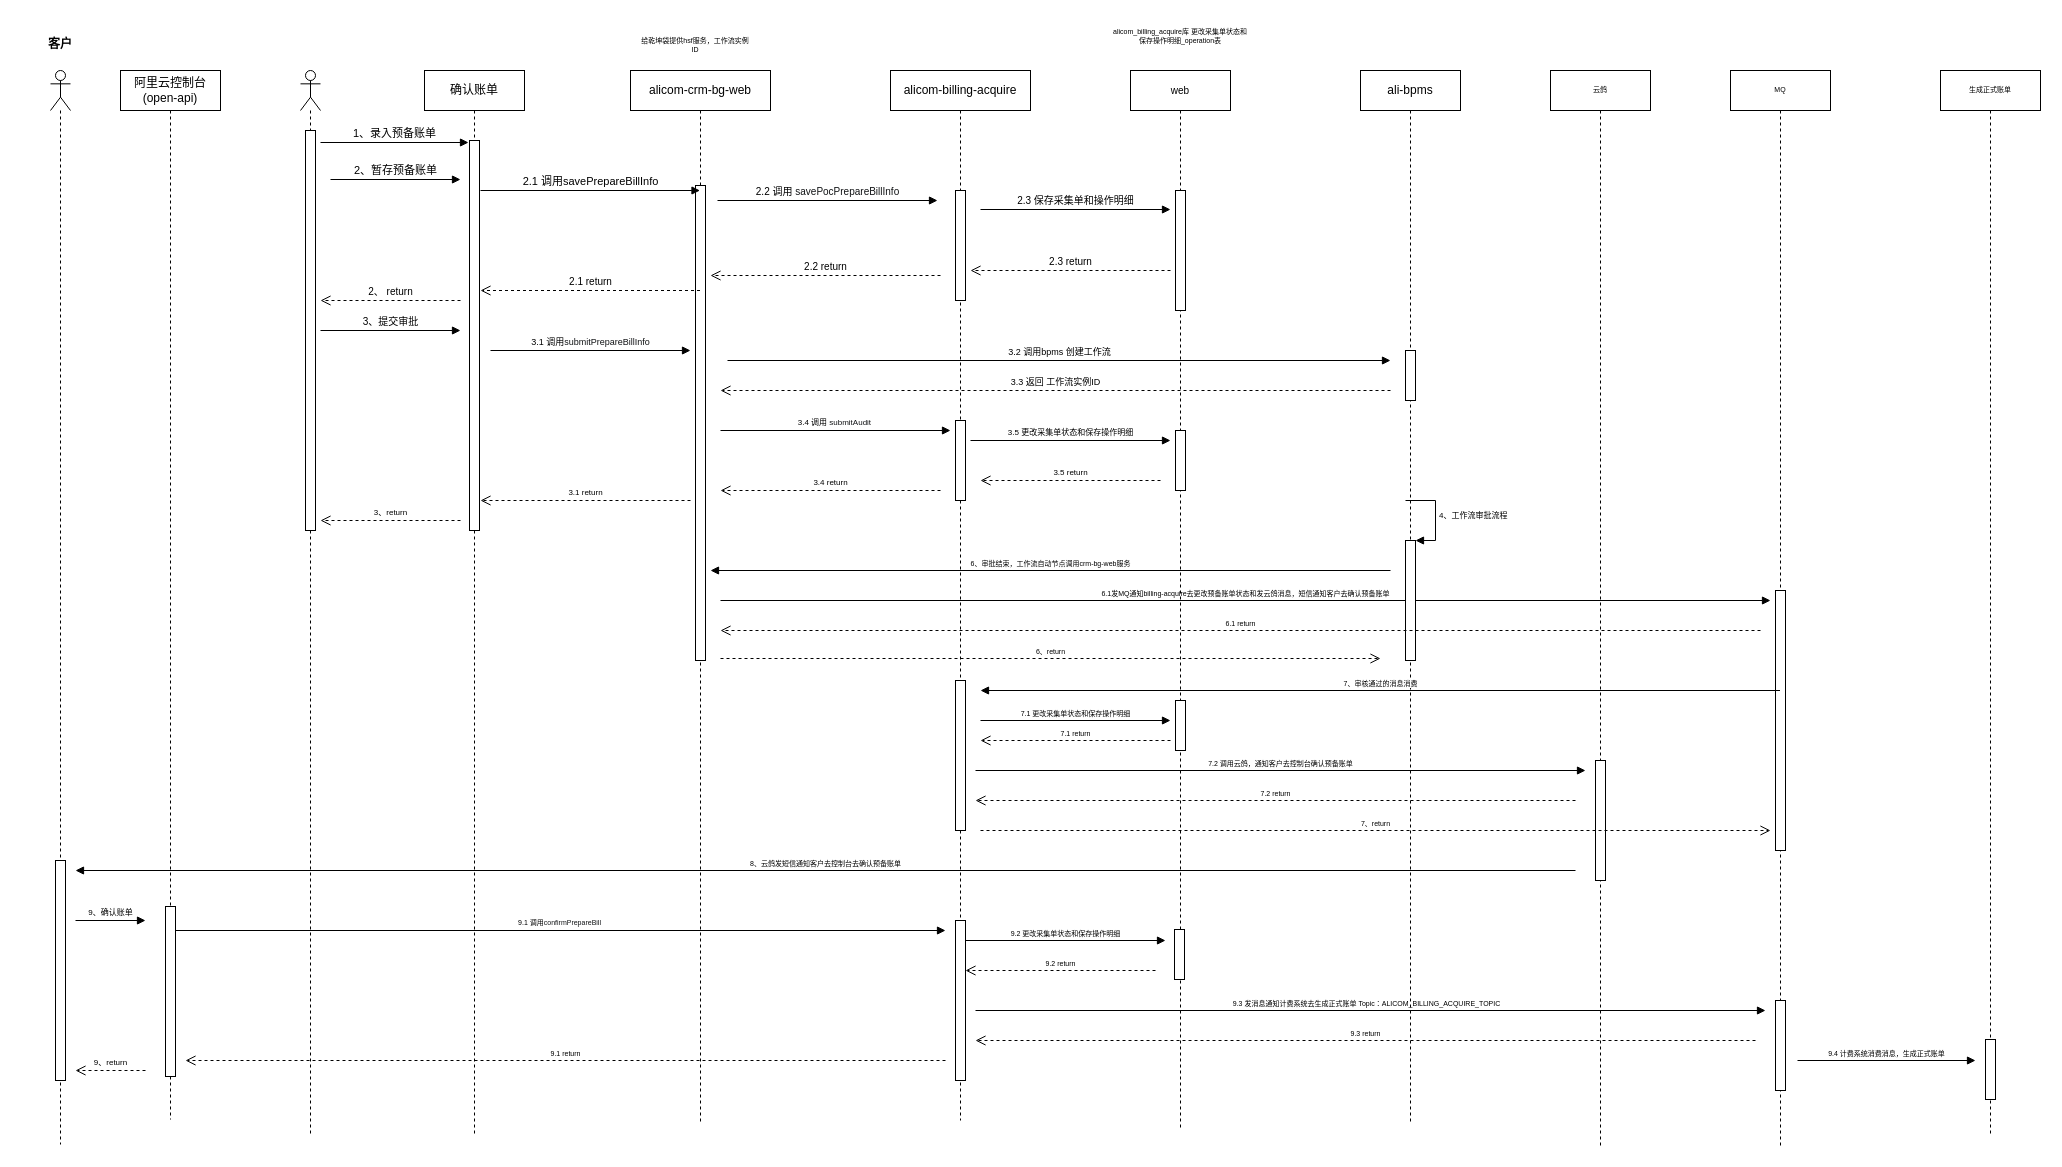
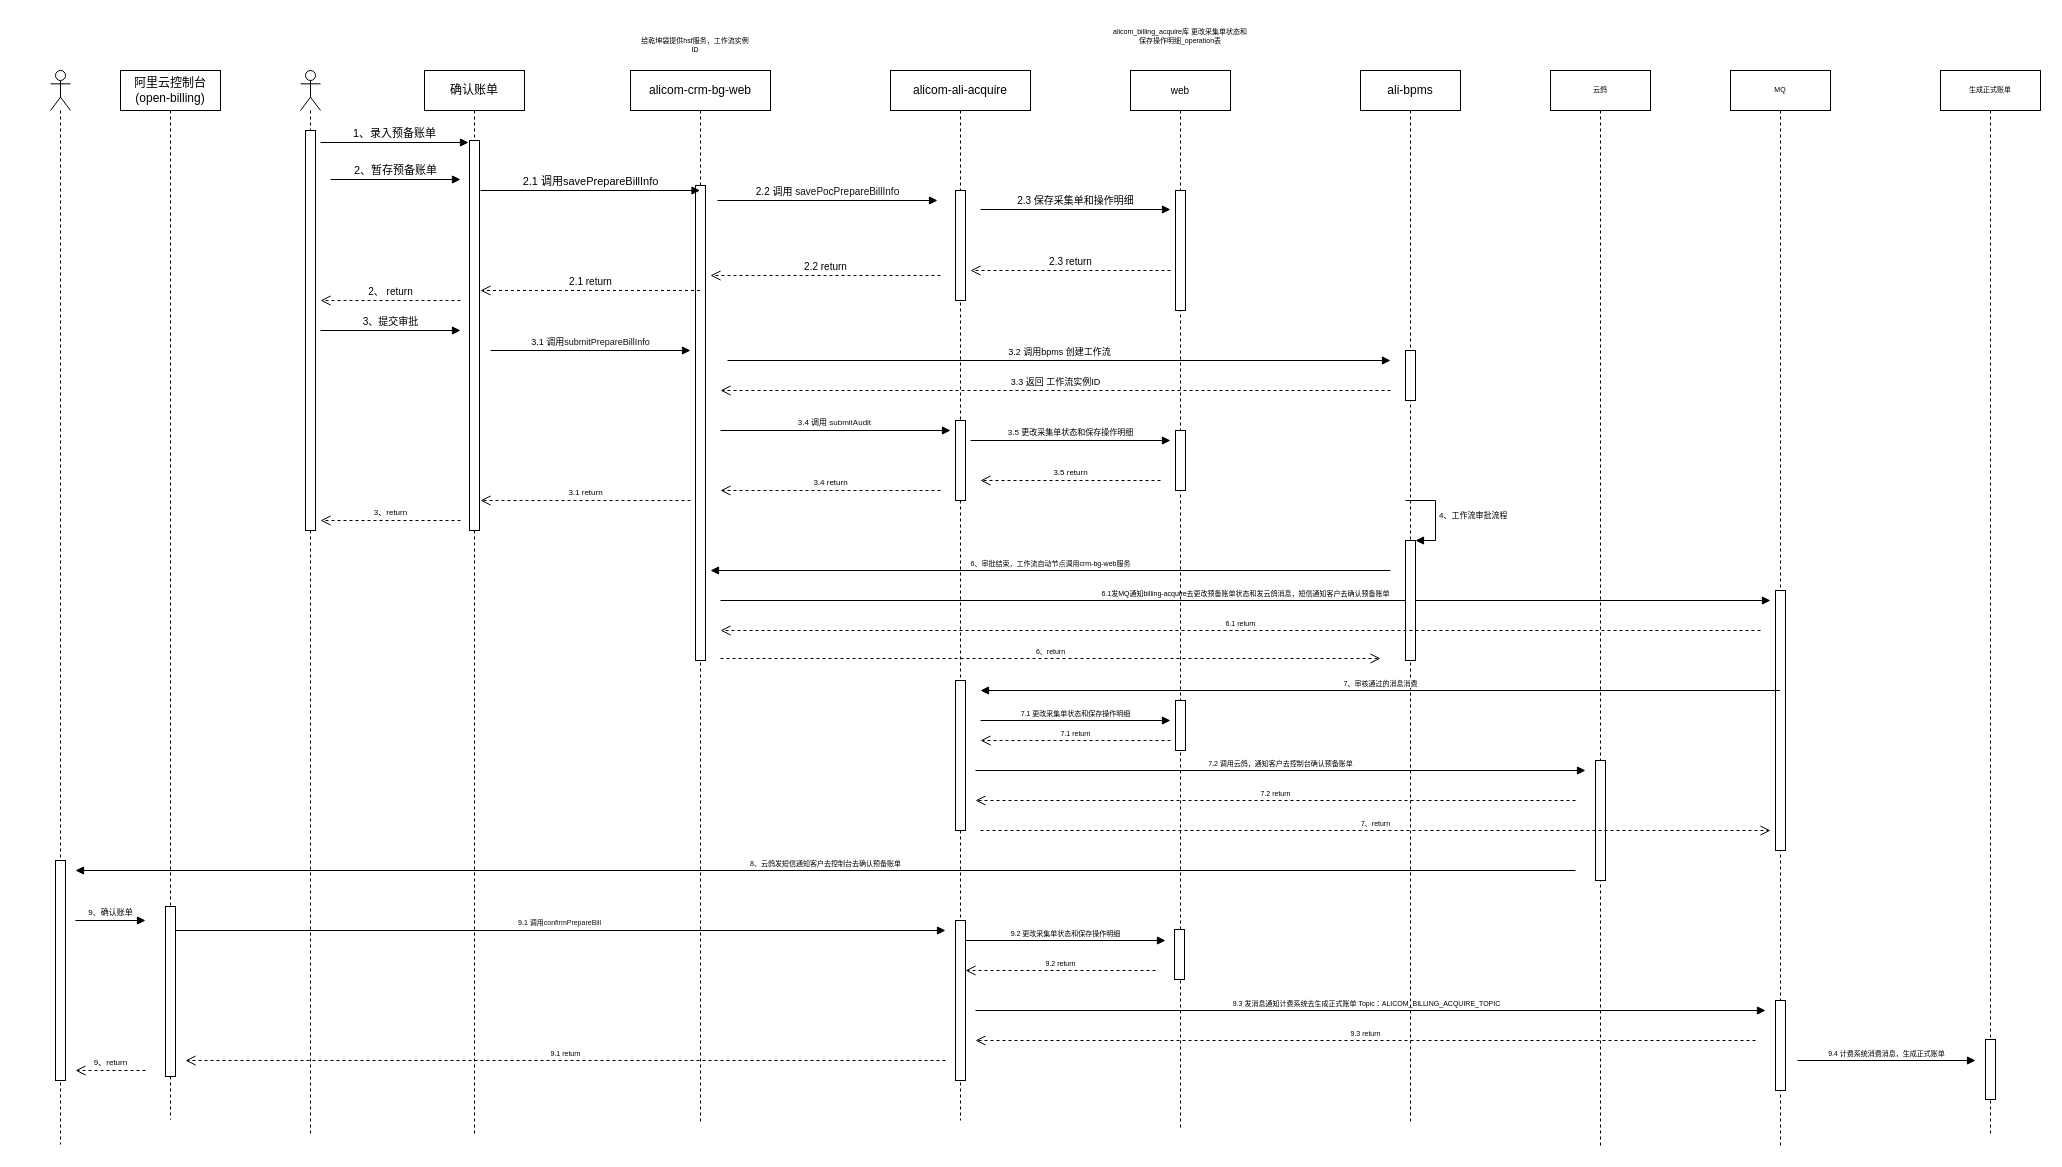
node "客户": removed
node "阿里云控制台(open-api)": label "阿里云控制台(open-api)" -> "阿里云控制台(open-billing)"
node "alicom-billing-acquire": label "alicom-billing-acquire" -> "alicom-ali-acquire"
